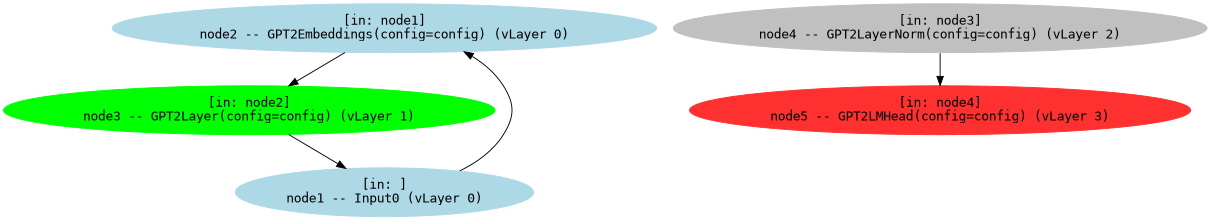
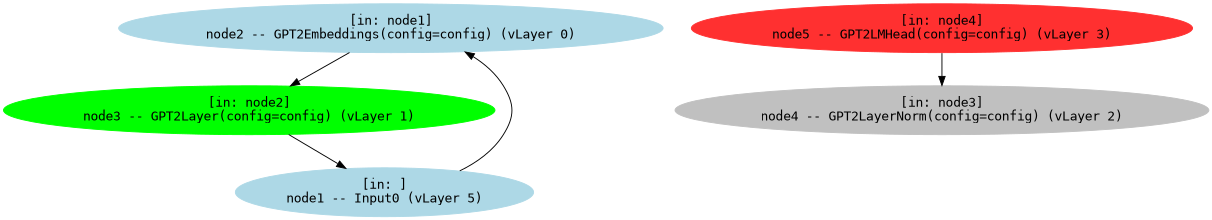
edge "[in: node3] node4 -- GPT2LayerNorm(config=config) (vLayer 2)" -> "[in: node4] node5 -- GPT2LMHead(config=config) (vLayer 3)": reversed
node "[in: ] node1 -- Input0 (vLayer 0)": label "[in: ] node1 -- Input0 (vLayer 0)" -> "[in: ] node1 -- Input0 (vLayer 5)"
